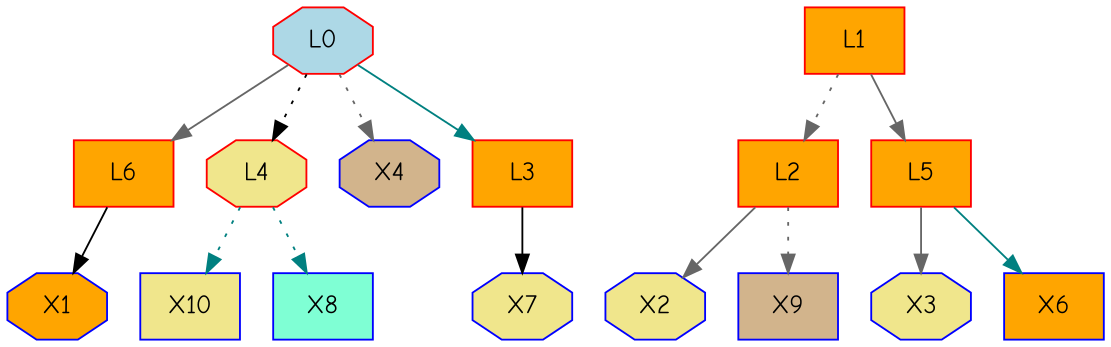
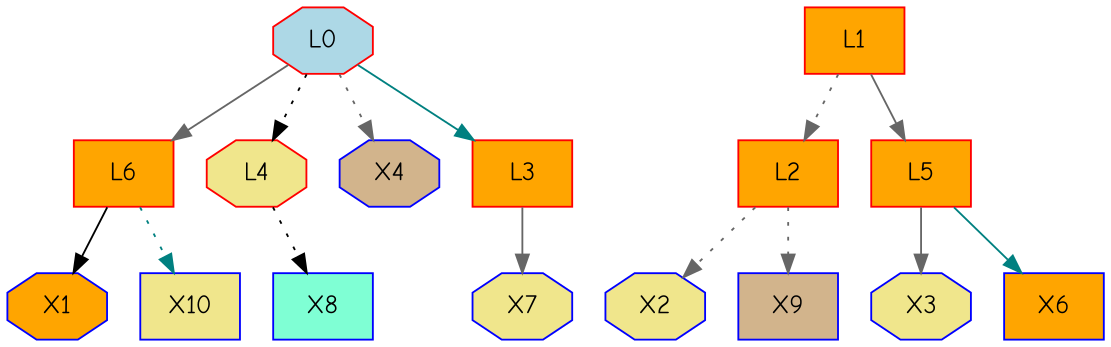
edge "L3" -> "X7": color black -> gray40
edge "L4" -> "X10": now "L6" -> "X10"
edge "L4" -> "X8": color teal -> black
edge "L2" -> "X2": style solid -> dotted
